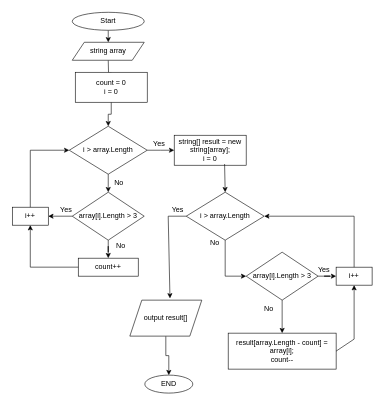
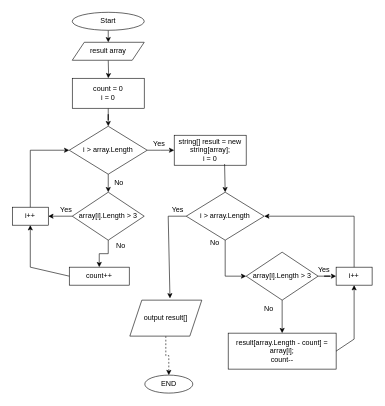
node "string array": label "string array" -> "result array"
node "count = 0 i = 0": moved (111, 87) -> (108, 93)
node "count++": moved (108, 267) -> (99, 276)
edge "output result[]" -> "END": style solid -> dashed
